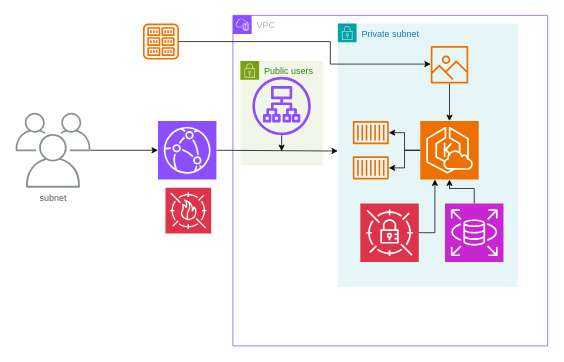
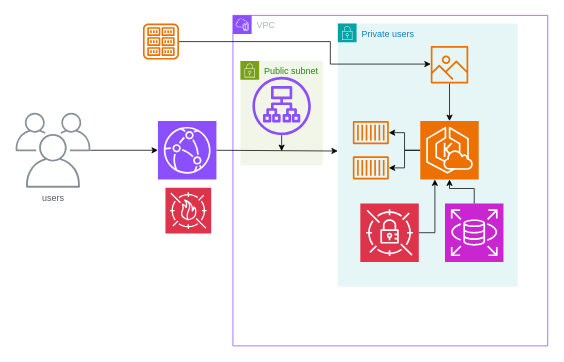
node "Private subnet": label "Private subnet" -> "Private users"
node "Public users": label "Public users" -> "Public subnet"
node "subnet": label "subnet" -> "users"
